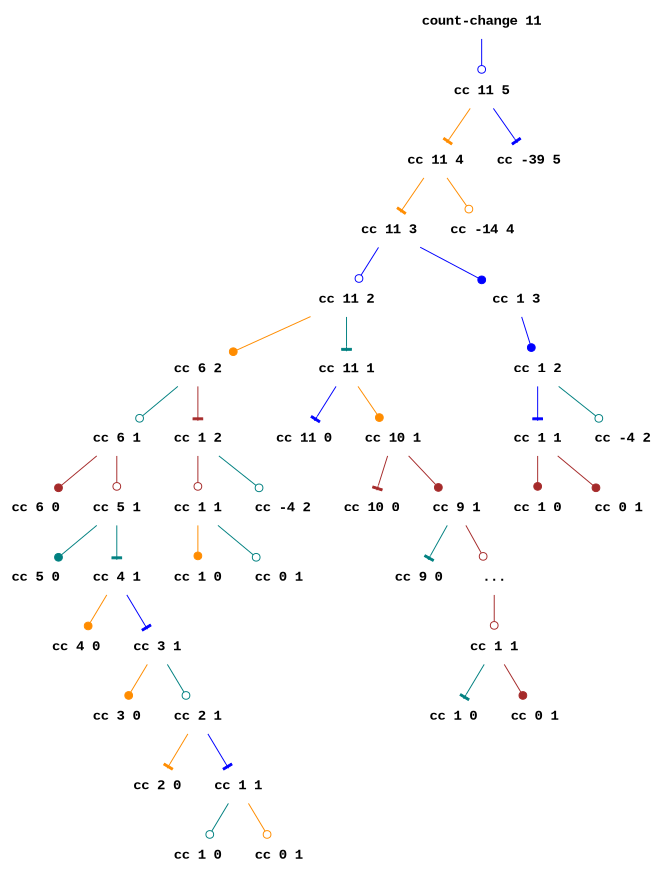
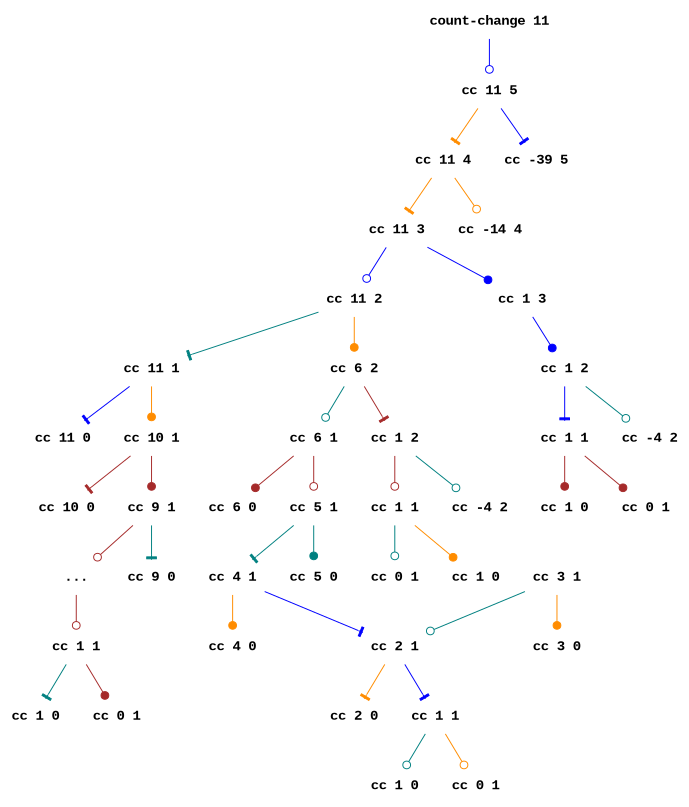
edge "cc 4 1" -> "cc 3 1": now "cc 4 1" -> "cc 2 1"
